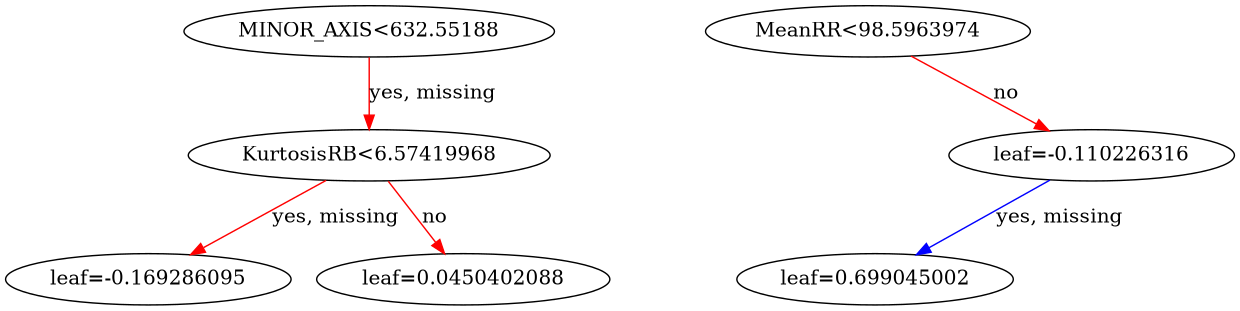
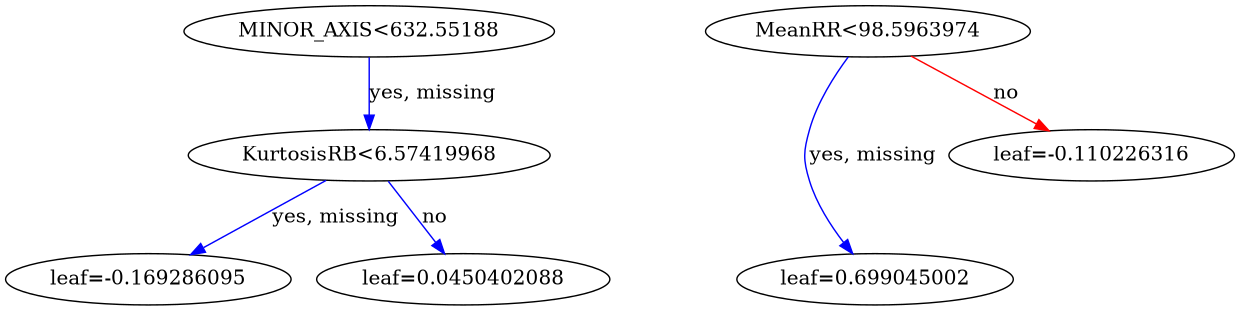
edge "MINOR_AXIS<632.55188" -> "KurtosisRB<6.57419968": color #ff0000 -> #0000ff
edge "KurtosisRB<6.57419968" -> "leaf=0.0450402088": color #ff0000 -> #0000ff
edge "KurtosisRB<6.57419968" -> "leaf=-0.169286095": color #ff0000 -> #0000ff
edge "leaf=-0.110226316" -> "leaf=0.699045002": now "MeanRR<98.5963974" -> "leaf=0.699045002"
